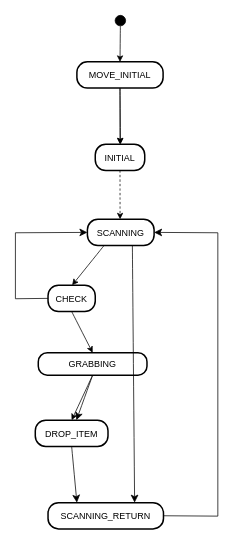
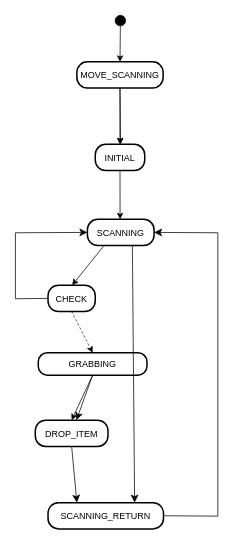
node "MOVE_INITIAL": label "MOVE_INITIAL" -> "MOVE_SCANNING"
edge "INITIAL" -> "SCANNING": style dashed -> solid
edge "CHECK" -> "GRABBING": style solid -> dashed
